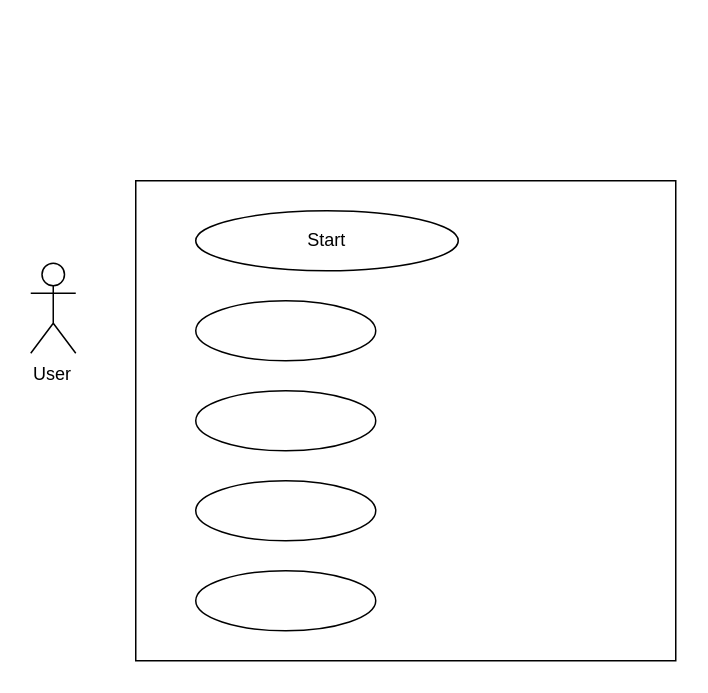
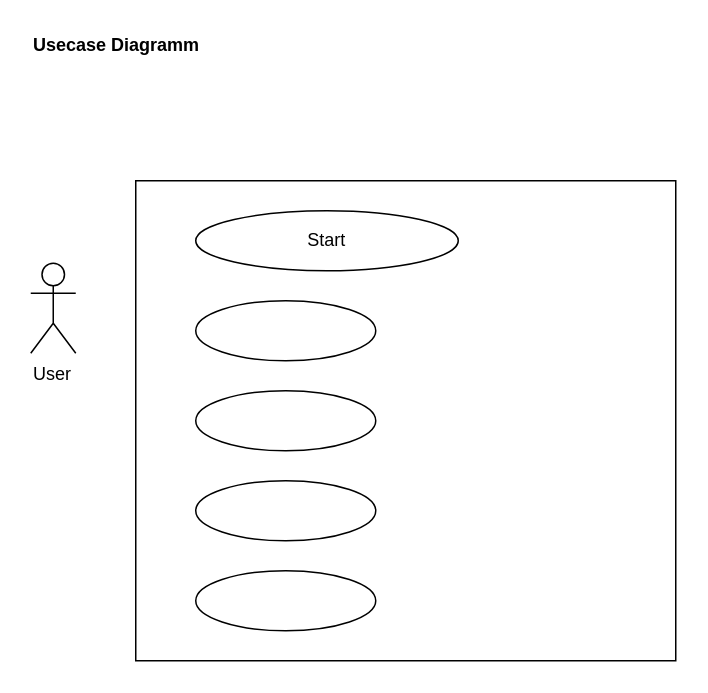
node "Usecase Diagramm": added
